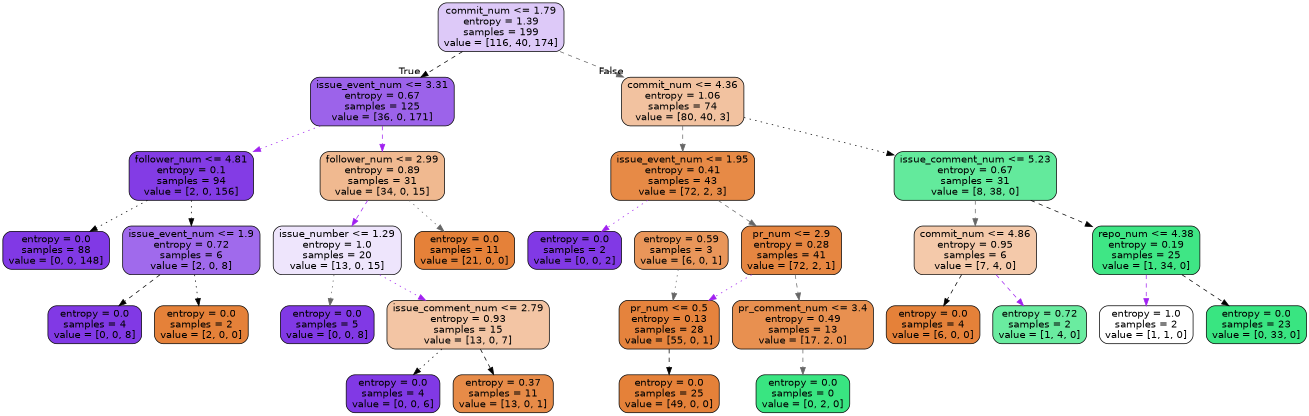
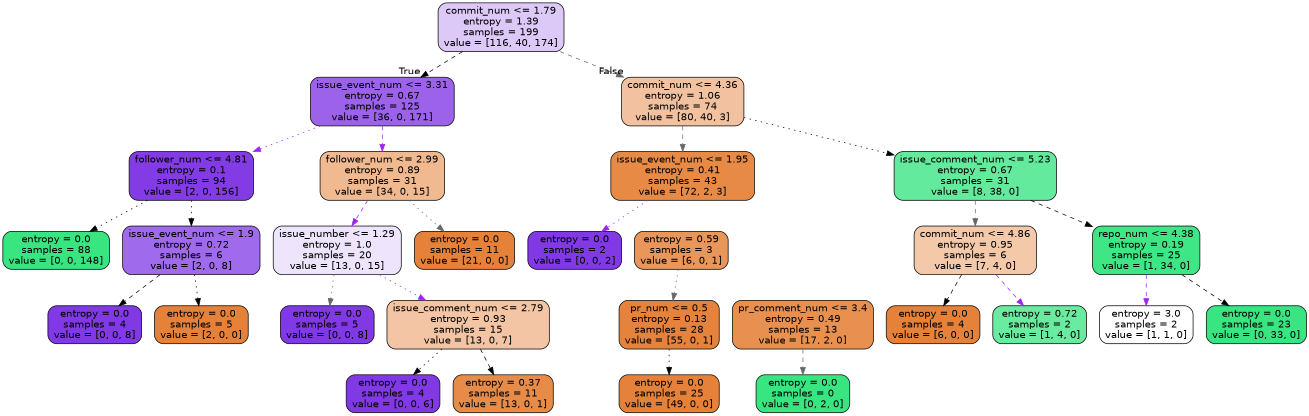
node "entropy = 0.0 samples = 88 value = [0, 0, 148]": fillcolor #8139e5 -> #39e581
node "pr_num <= 2.9 entropy = 0.28 samples = 41 value = [72, 2, 1]": removed
node "entropy = 0.0 samples = 2 value = [2, 0, 0]": label "entropy = 0.0 samples = 2 value = [2, 0, 0]" -> "entropy = 0.0 samples = 5 value = [2, 0, 0]"
node "entropy = 1.0 samples = 2 value = [1, 1, 0]": label "entropy = 1.0 samples = 2 value = [1, 1, 0]" -> "entropy = 3.0 samples = 2 value = [1, 1, 0]"
edge "pr_num <= 0.5 entropy = 0.13 samples = 28 value = [55, 0, 1]" -> "entropy = 0.0 samples = 25 value = [49, 0, 0]": style dashed -> dotted
